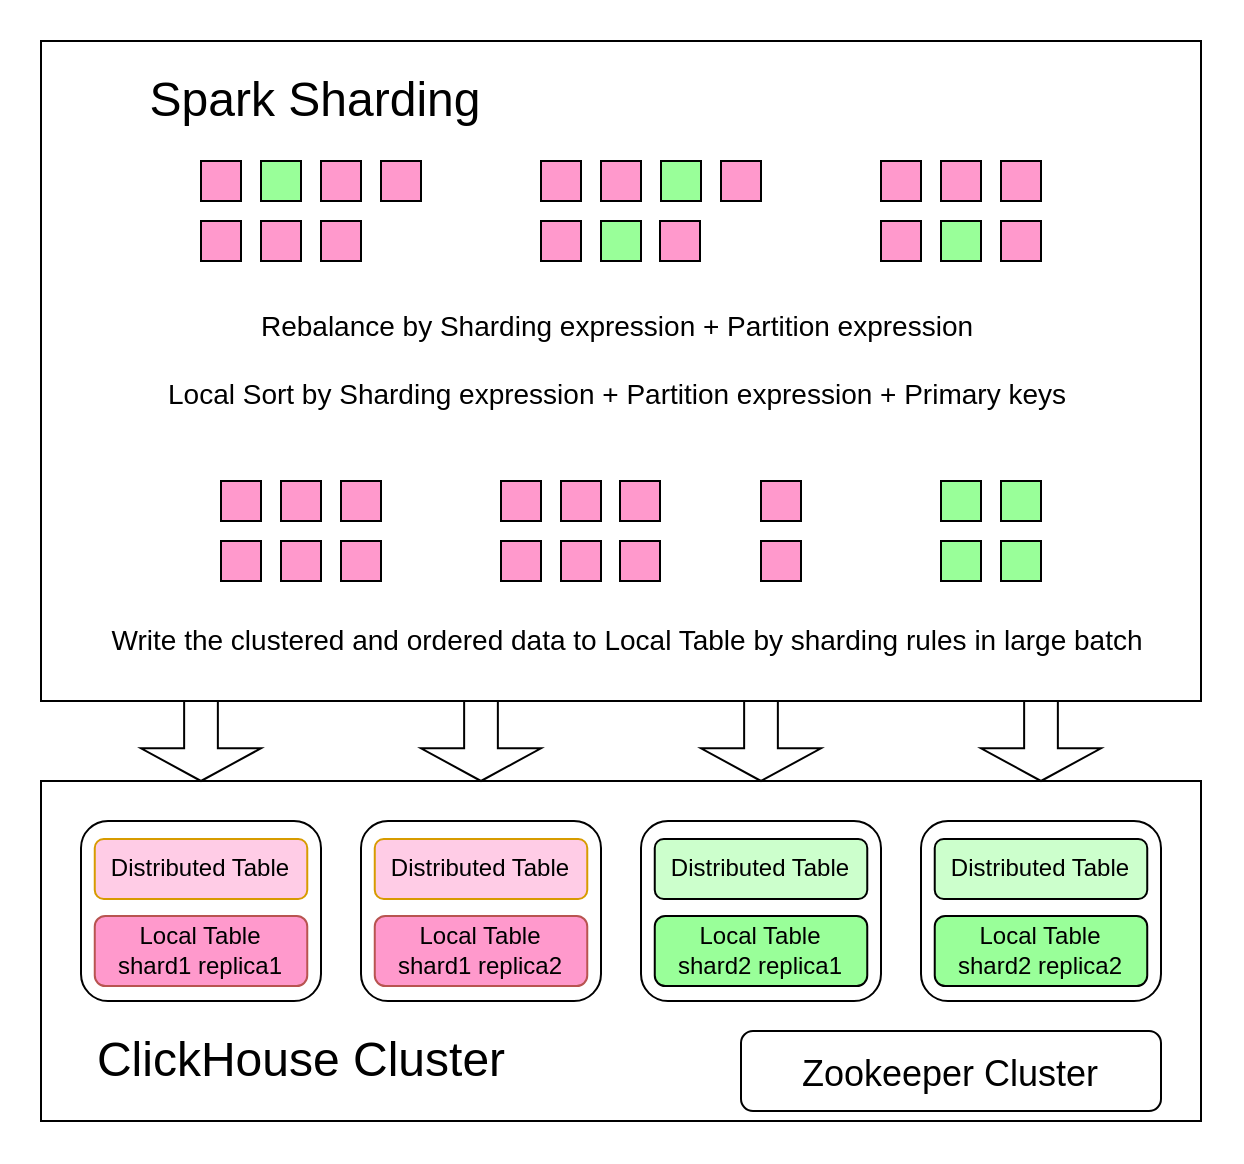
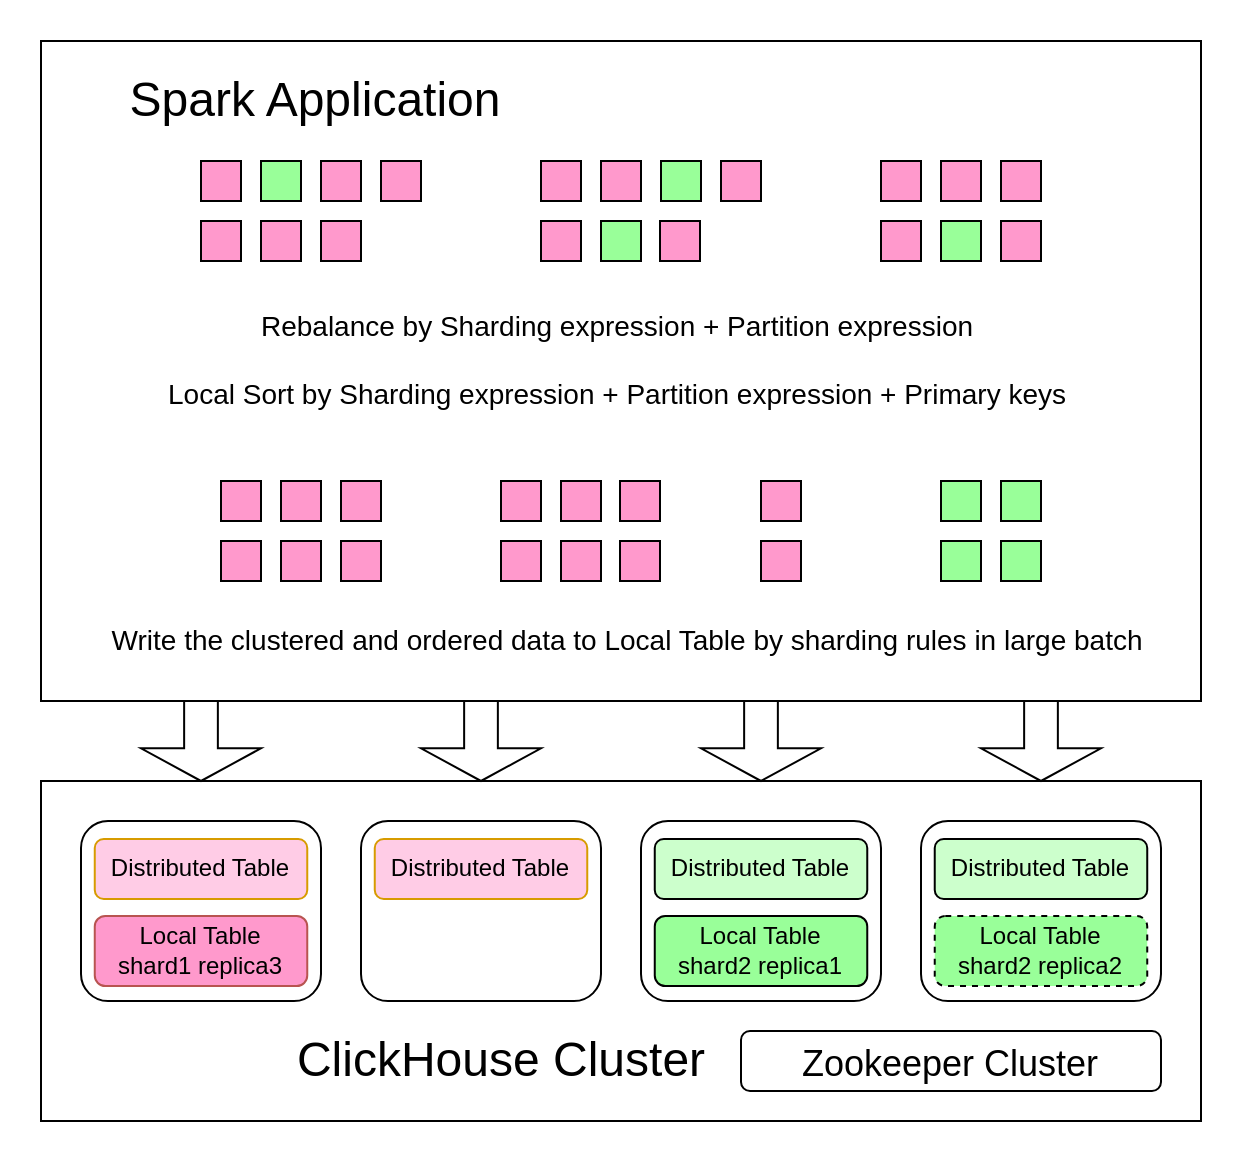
node "Spark Sharding": label "Spark Sharding" -> "Spark Application"
node "Local Table shard1 replica1": label "Local Table shard1 replica1" -> "Local Table shard1 replica3"
node "Local Table shard1 replica2": removed
node "Local Table shard2 replica2": style solid -> dashed
node "ClickHouse Cluster": moved (301, 1061) -> (501, 1061)
node "Zookeeper Cluster": size 420x80 -> 420x60
